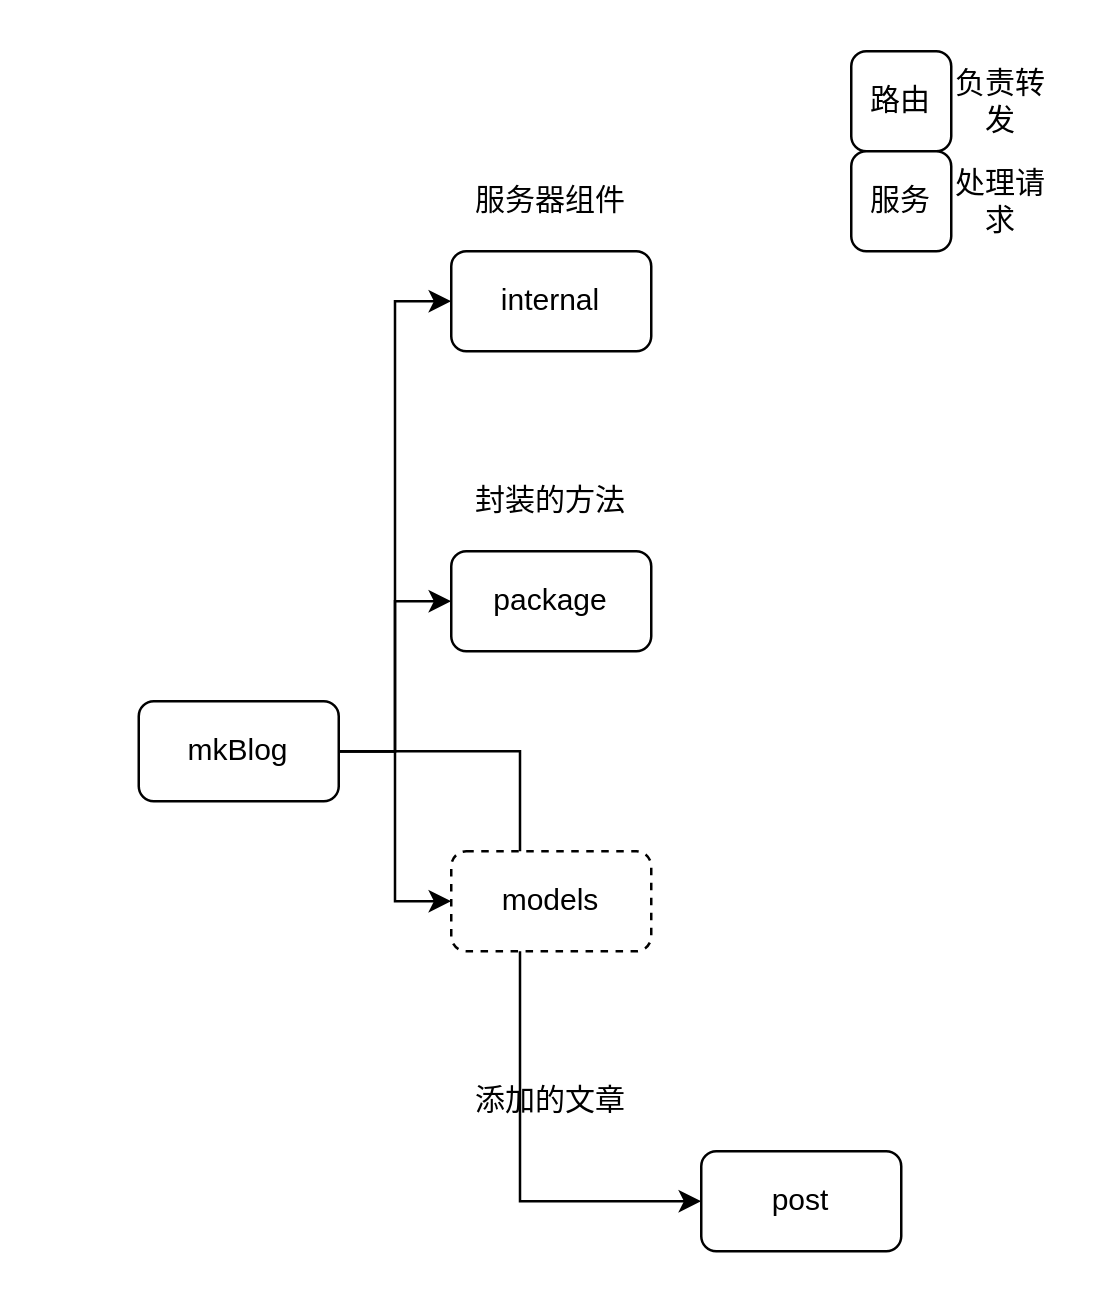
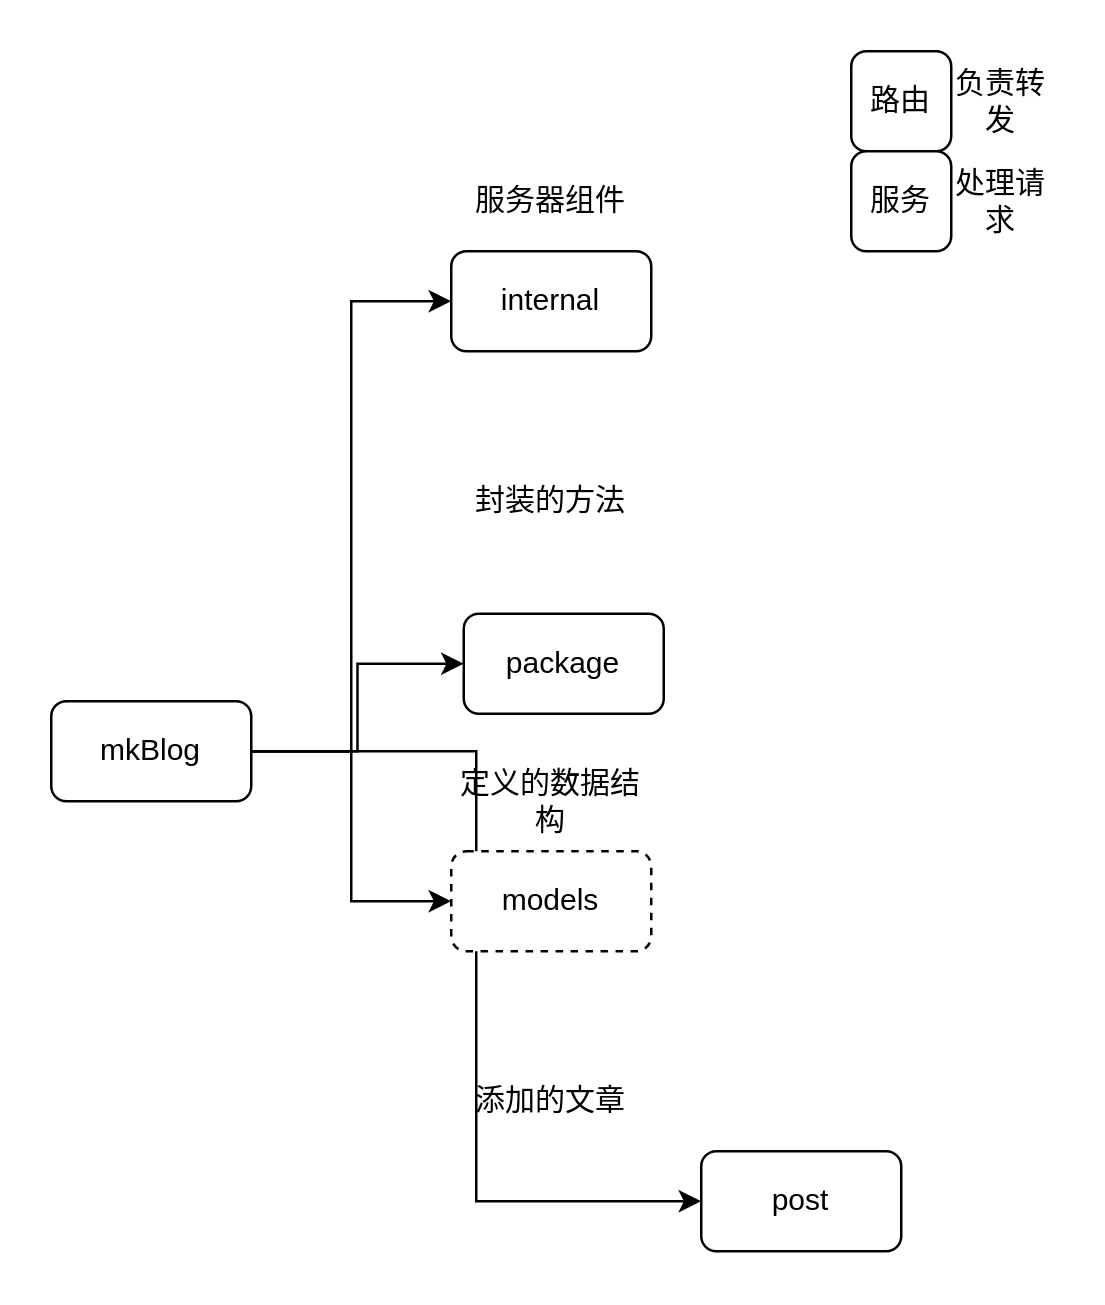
node "package": moved (551, 601) -> (564, 664)
node "mkBlog": moved (239, 751) -> (151, 751)
node "定义的数据结构": added
